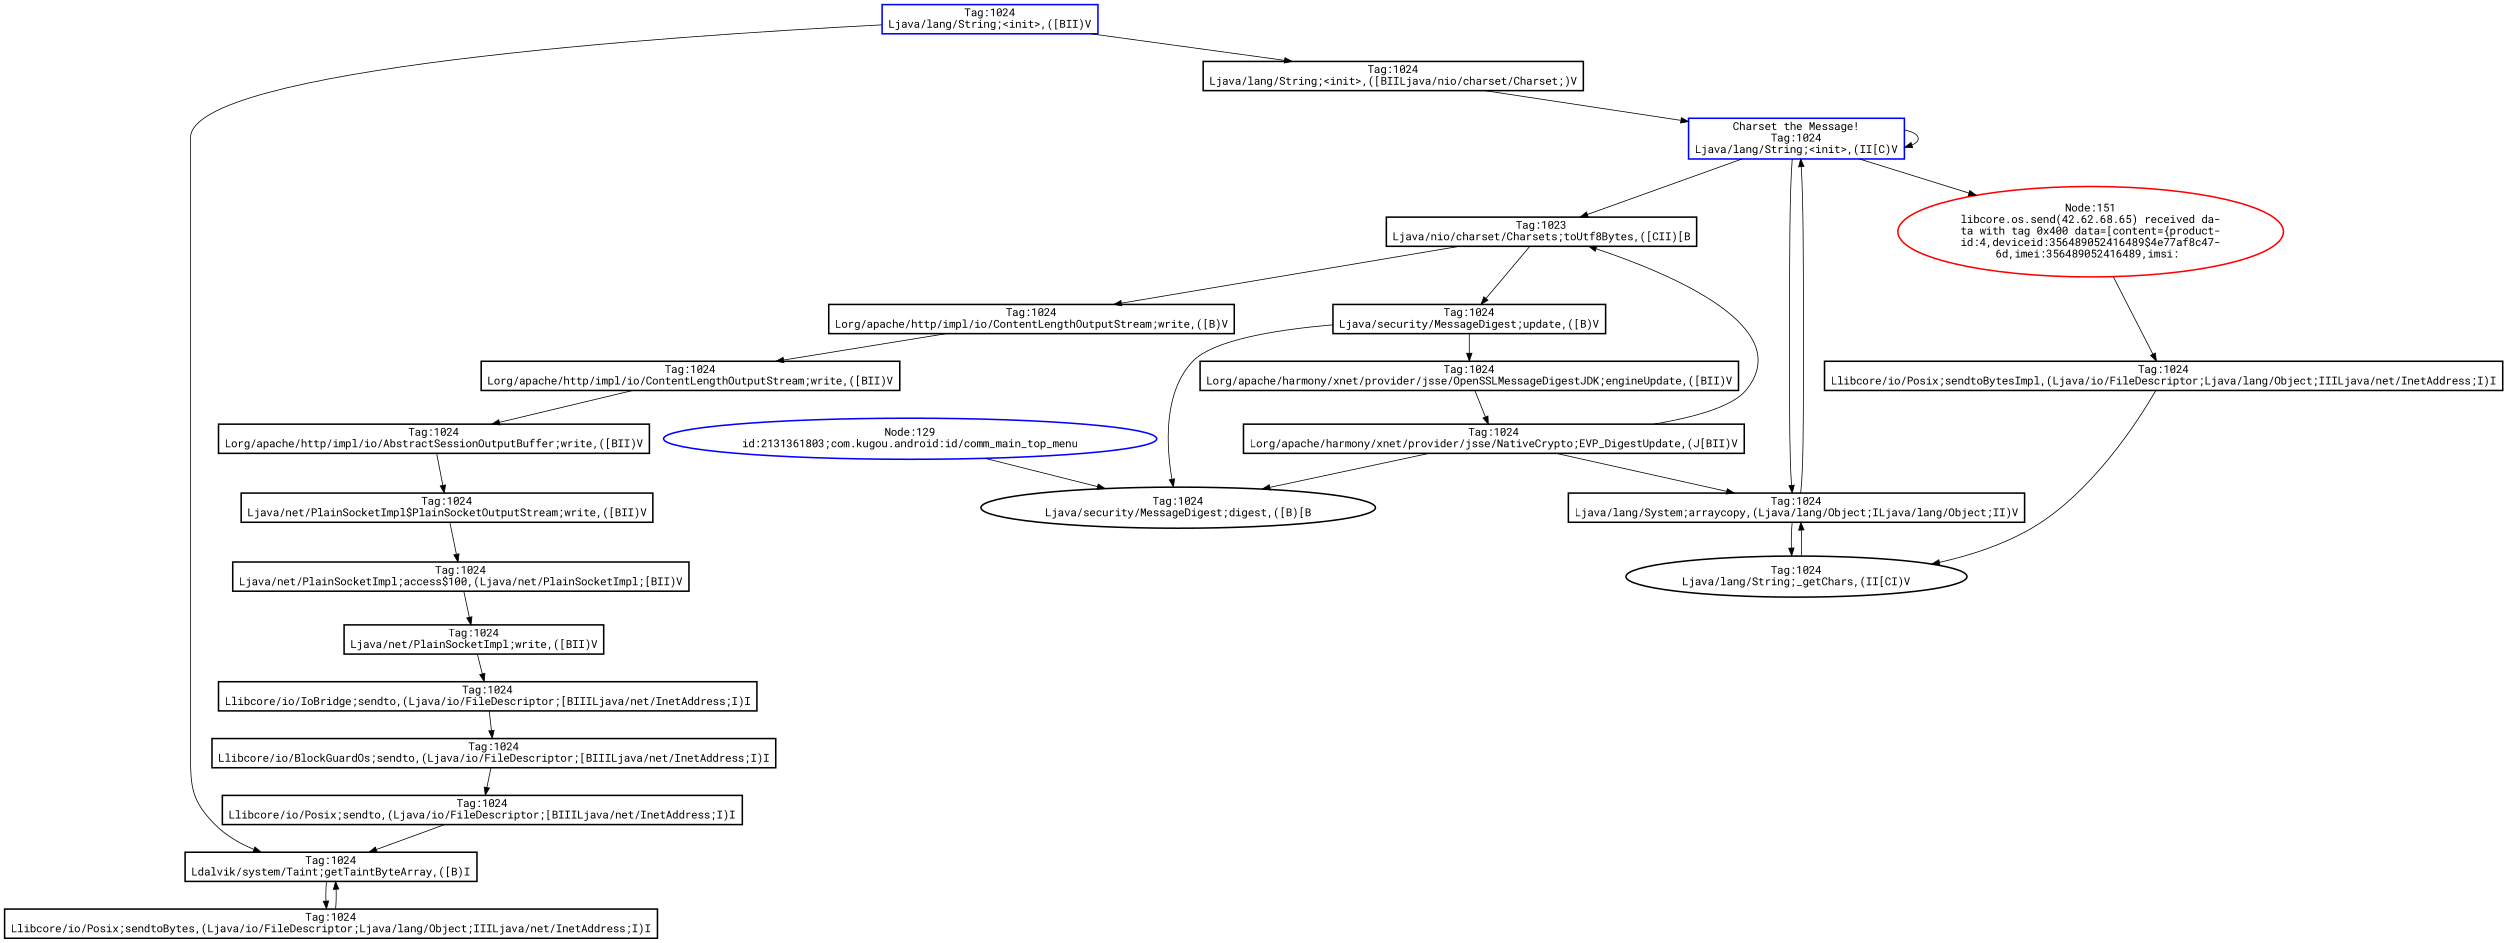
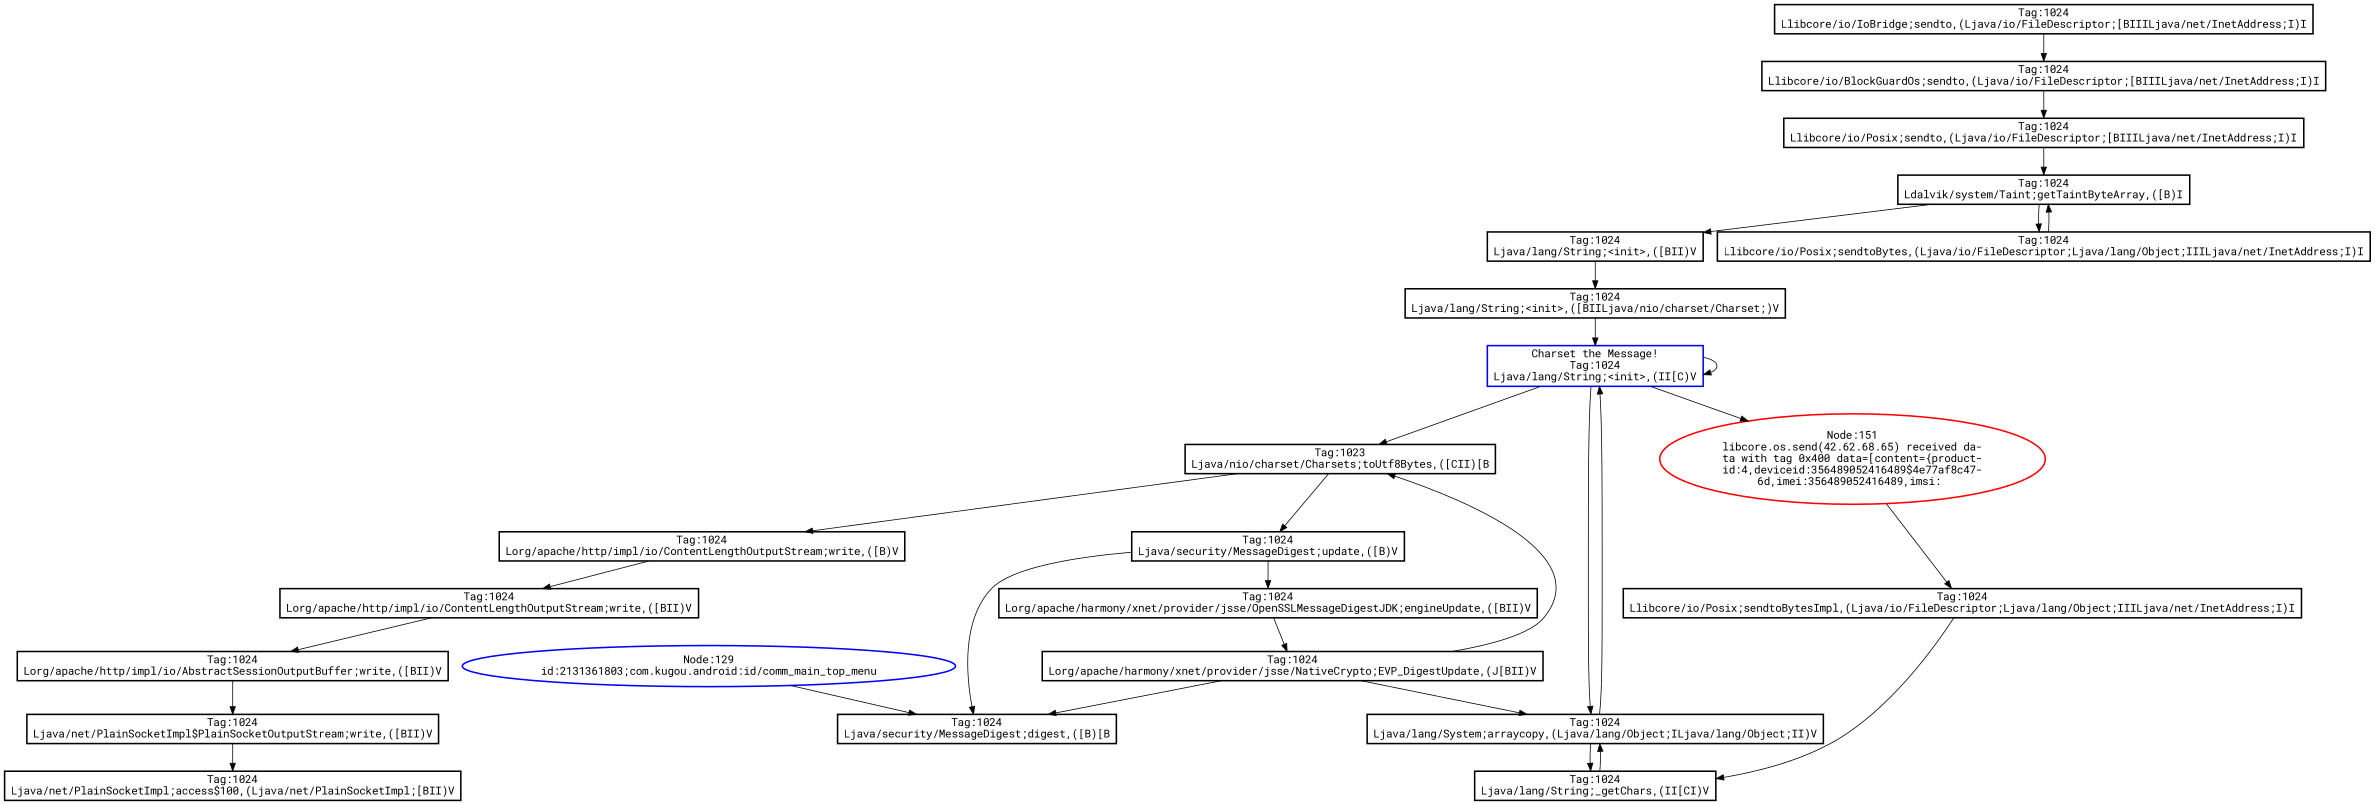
node "Tag:1024 Ljava/lang/String;<init>,([BII)V": color blue -> black
edge "Tag:1024 Ljava/lang/String;<init>,([BII)V" -> "Tag:1024 Ldalvik/system/Taint;getTaintByteArray,([B)I": reversed
node "Tag:1024 Ljava/security/MessageDigest;digest,([B)[B": shape ellipse -> box
node "Tag:1024 Ljava/lang/String;_getChars,(II[CI)V": shape ellipse -> box
node "Tag:1024 Ljava/net/PlainSocketImpl;write,([BII)V": removed
